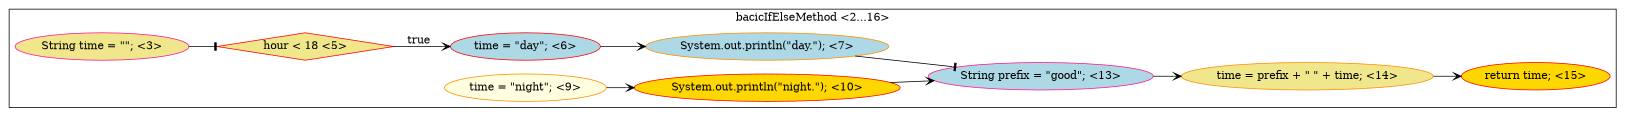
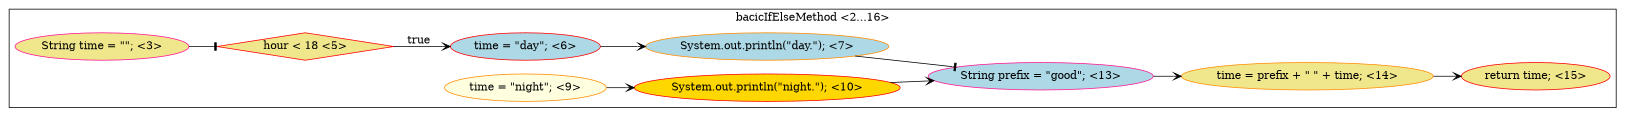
node "return time; <15>": fillcolor gold -> khaki
